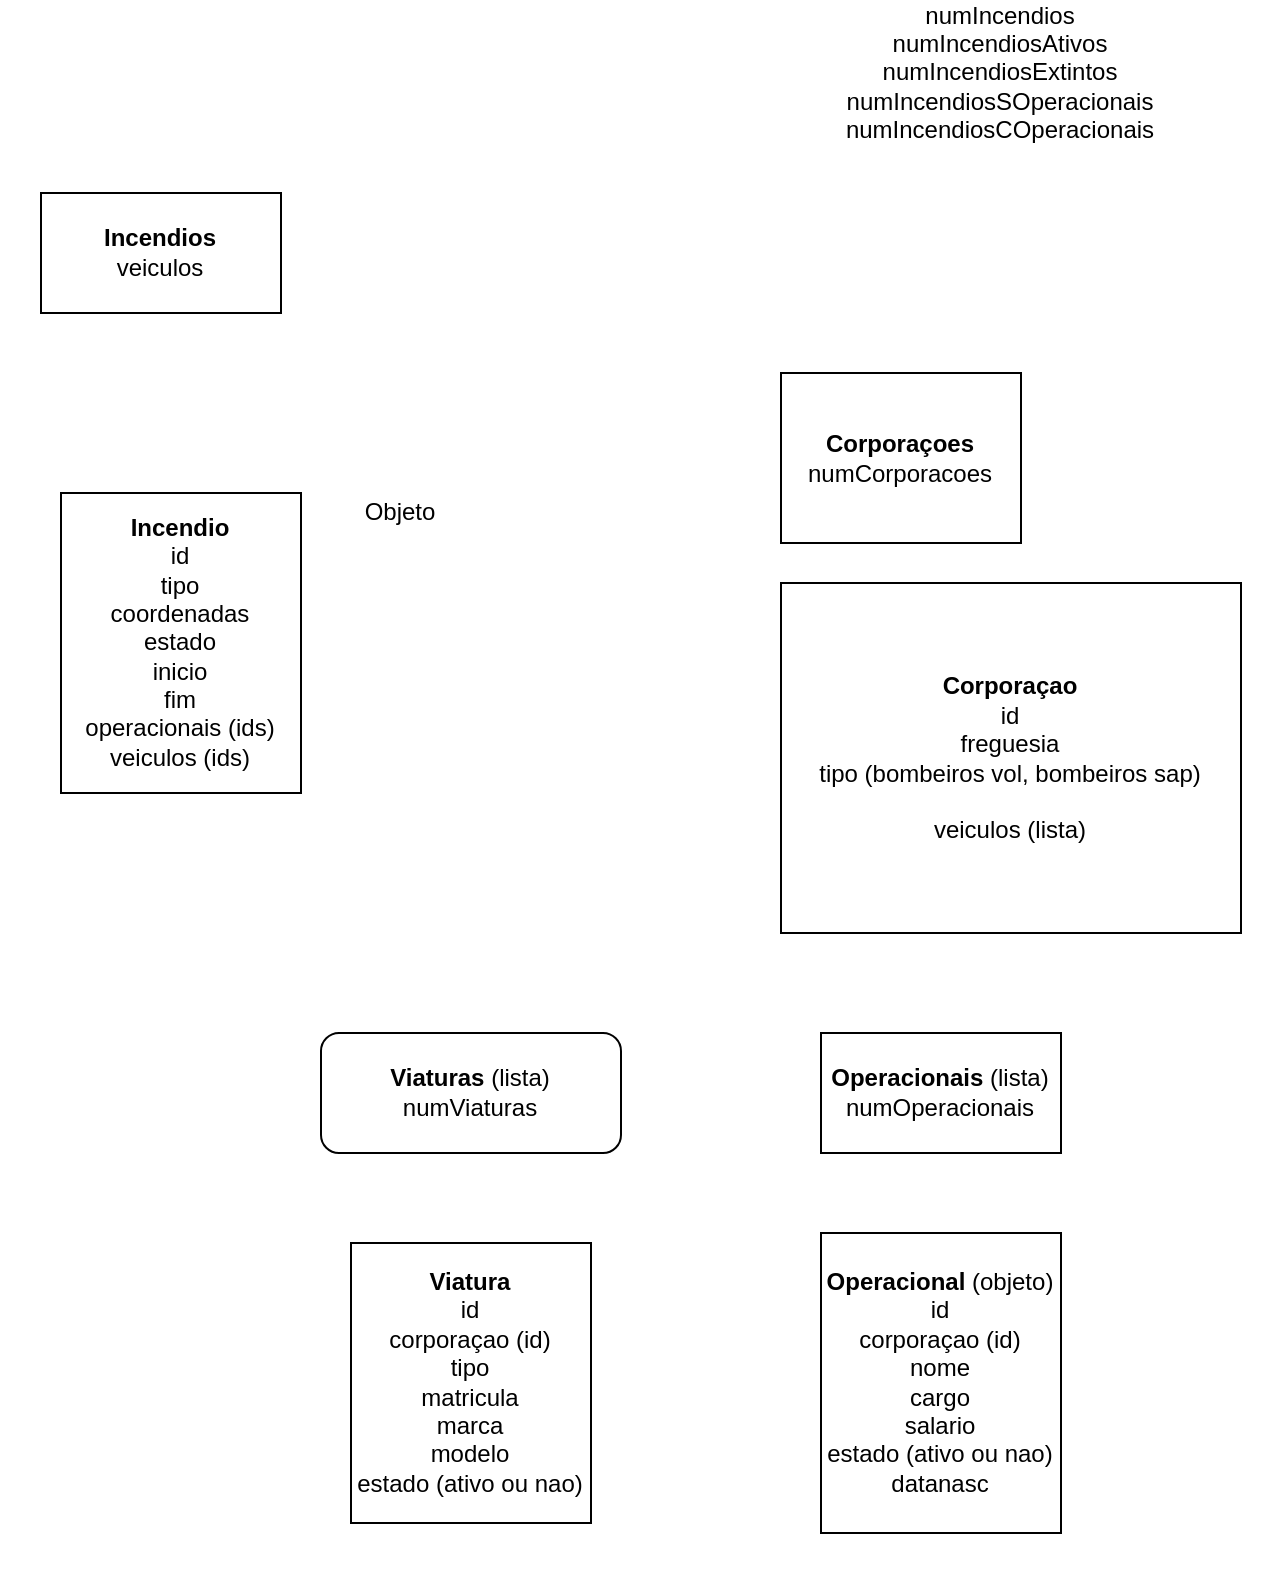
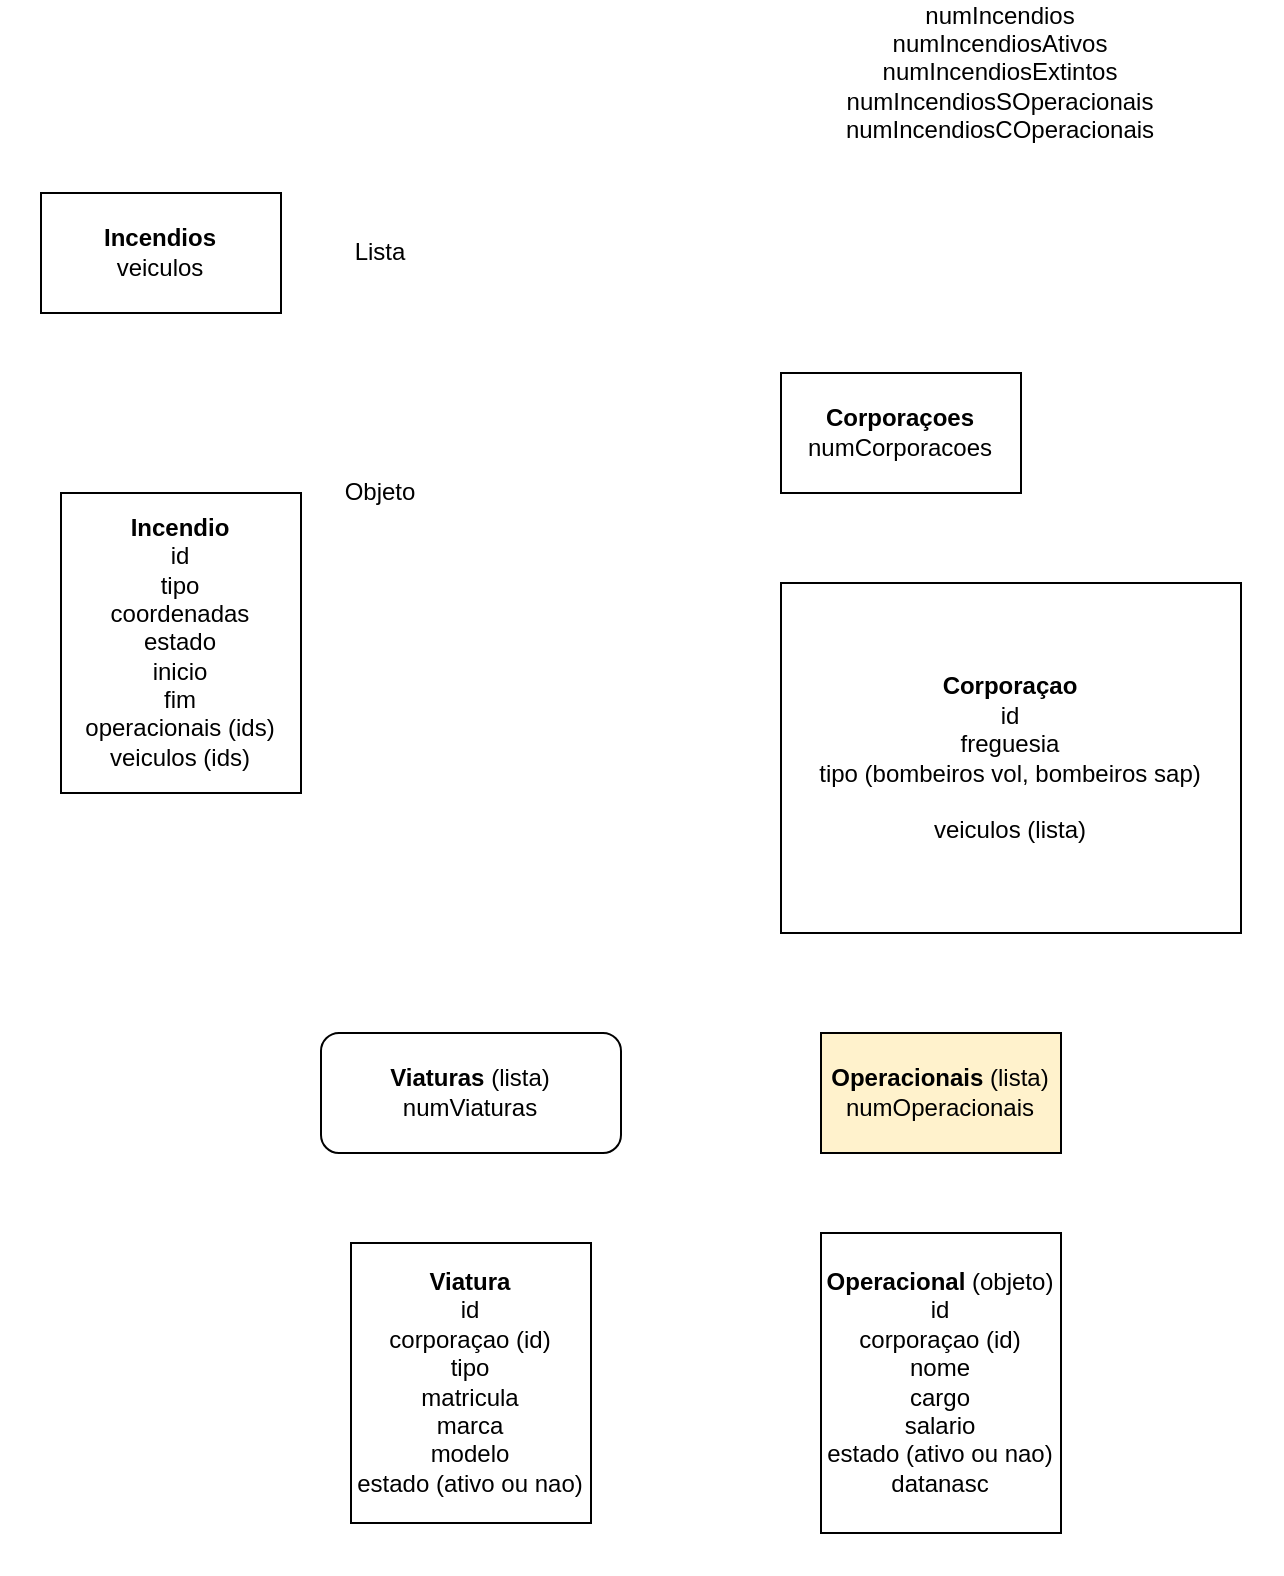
node "Lista": added
node "Corporaçoes numCorporacoes": size 240x170 -> 240x120
node "Objeto": moved (401, 513) -> (381, 493)
node "Operacionais (lista) numOperacionais": fillcolor #ffffff -> #fff2cc
